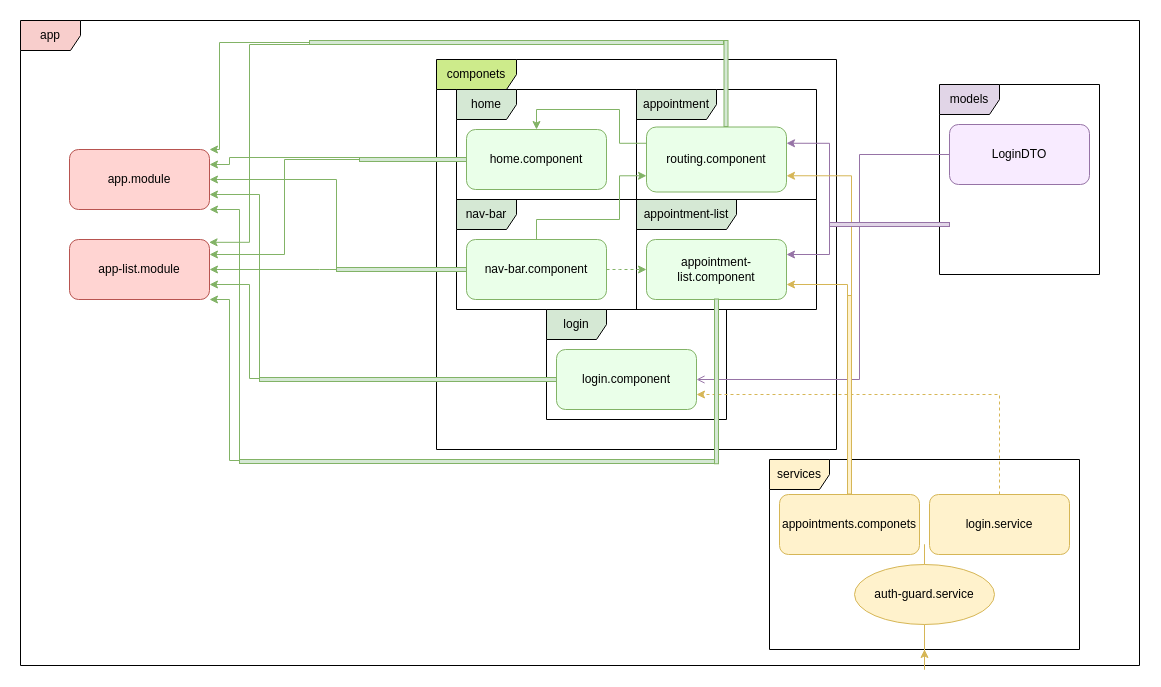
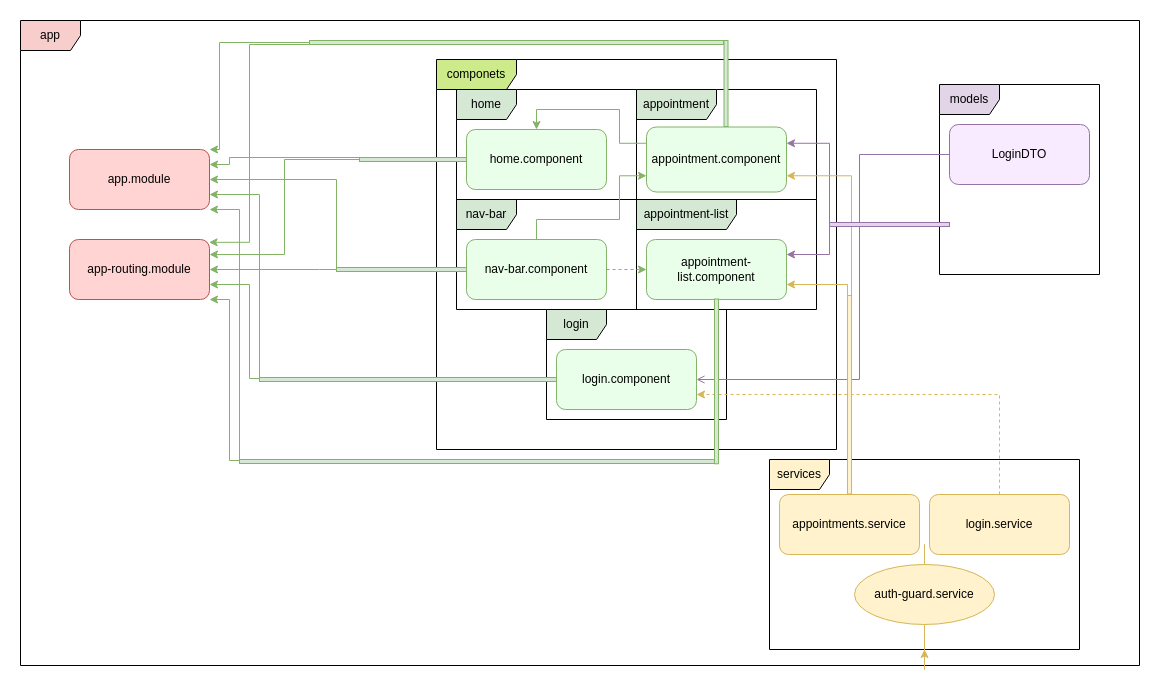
node "routing.component": label "routing.component" -> "appointment.component"
node "app-list.module": label "app-list.module" -> "app-routing.module"
node "appointments.componets": label "appointments.componets" -> "appointments.service"
